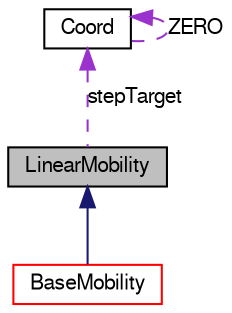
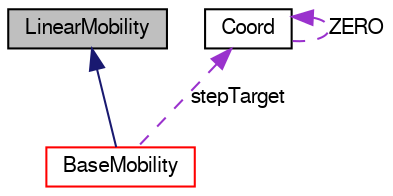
edge "LinearMobility" -> "Coord": now "BaseMobility" -> "Coord"
